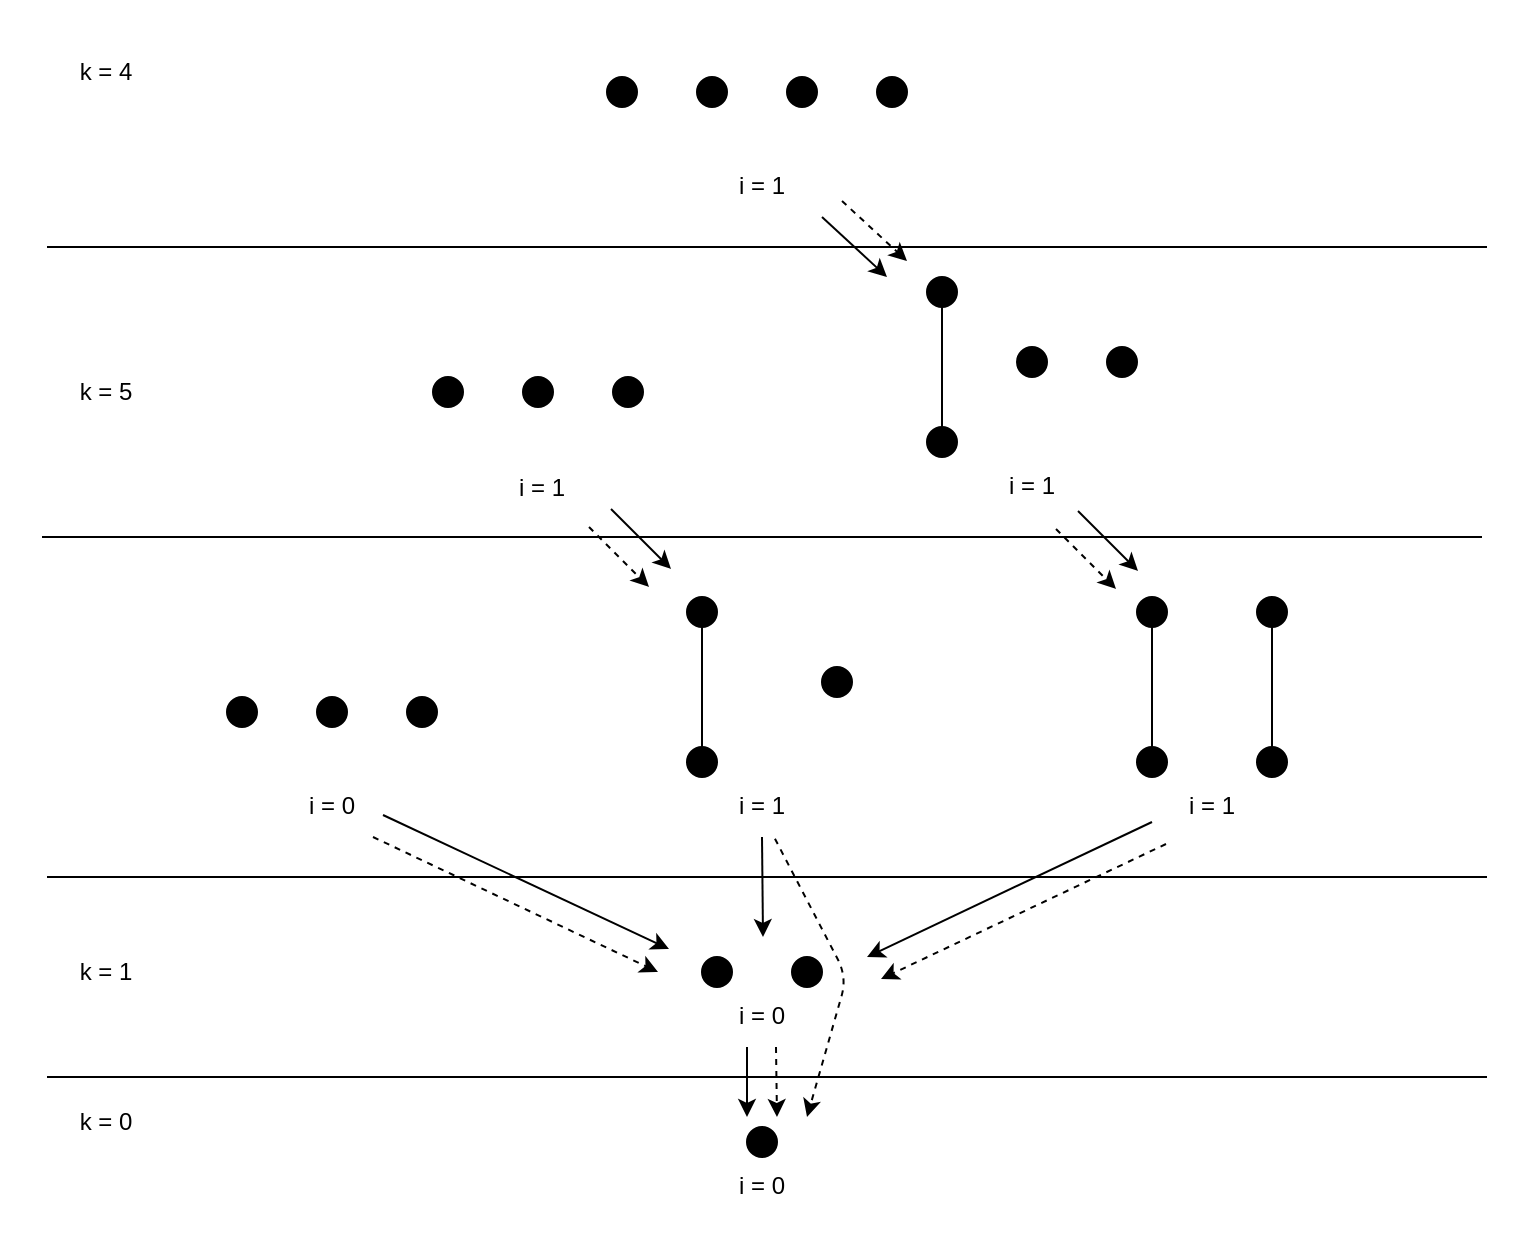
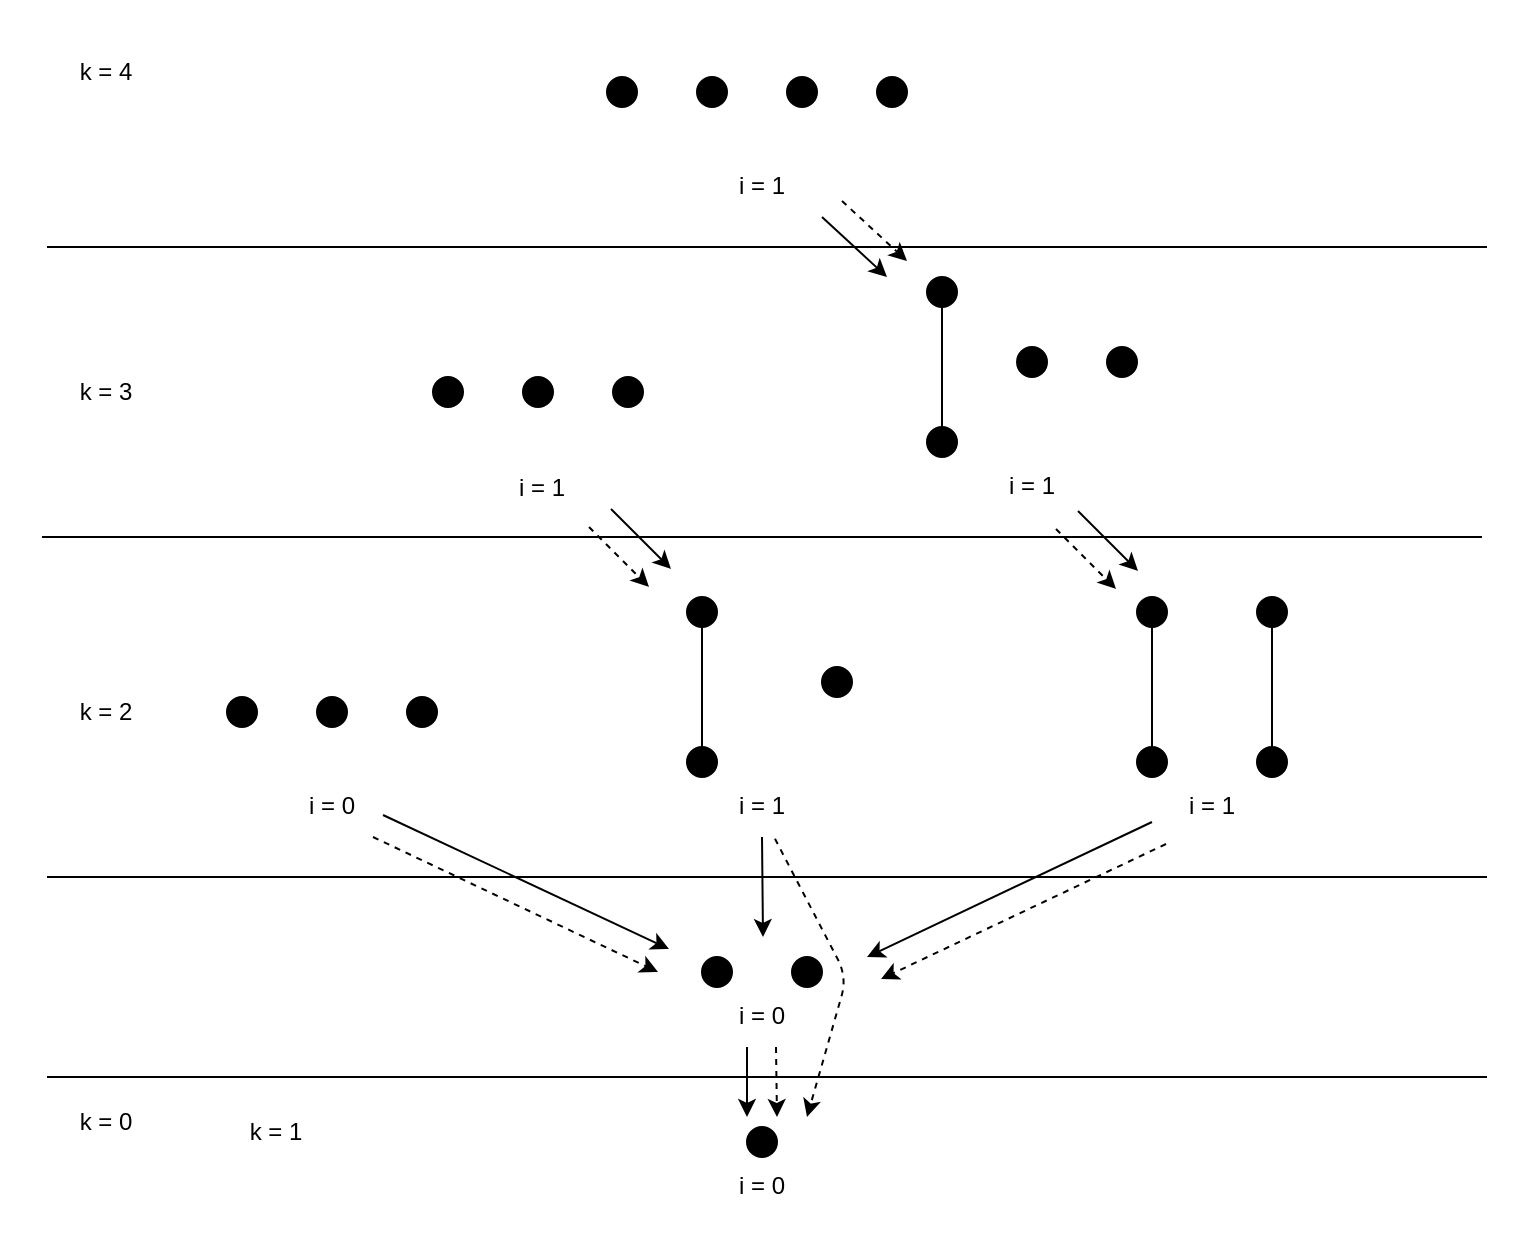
node "k = 5": label "k = 5" -> "k = 3"
node "k = 2": added
node "k = 1": moved (107, 972) -> (277, 1132)
